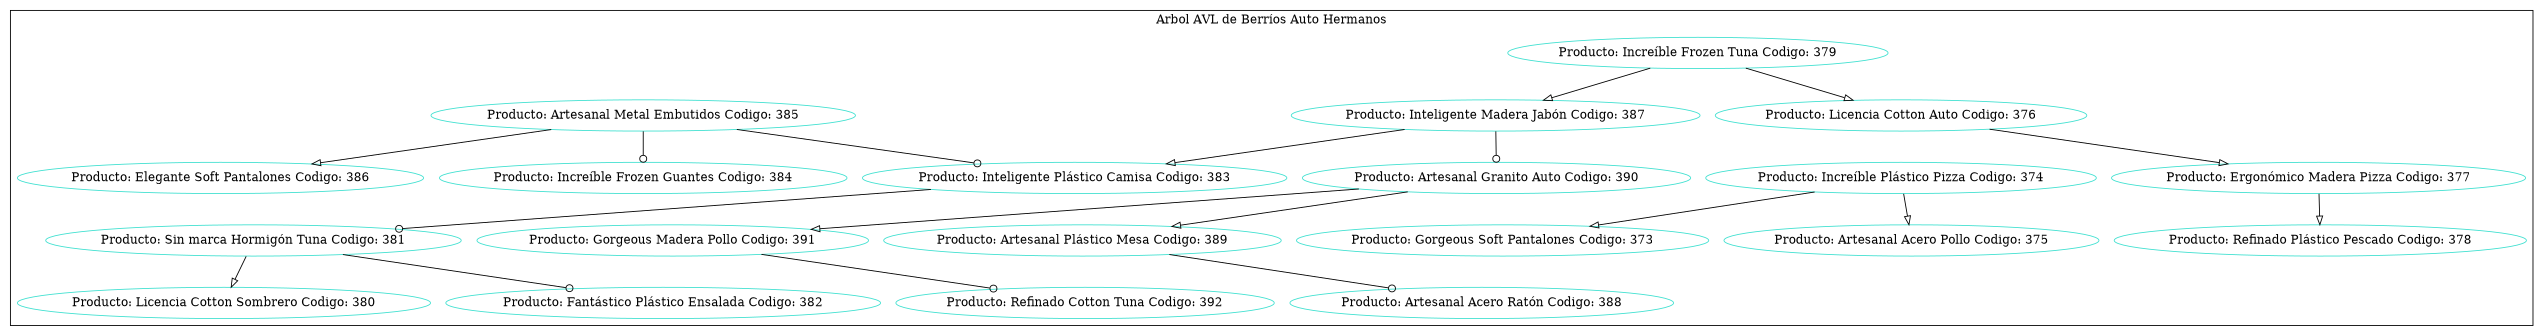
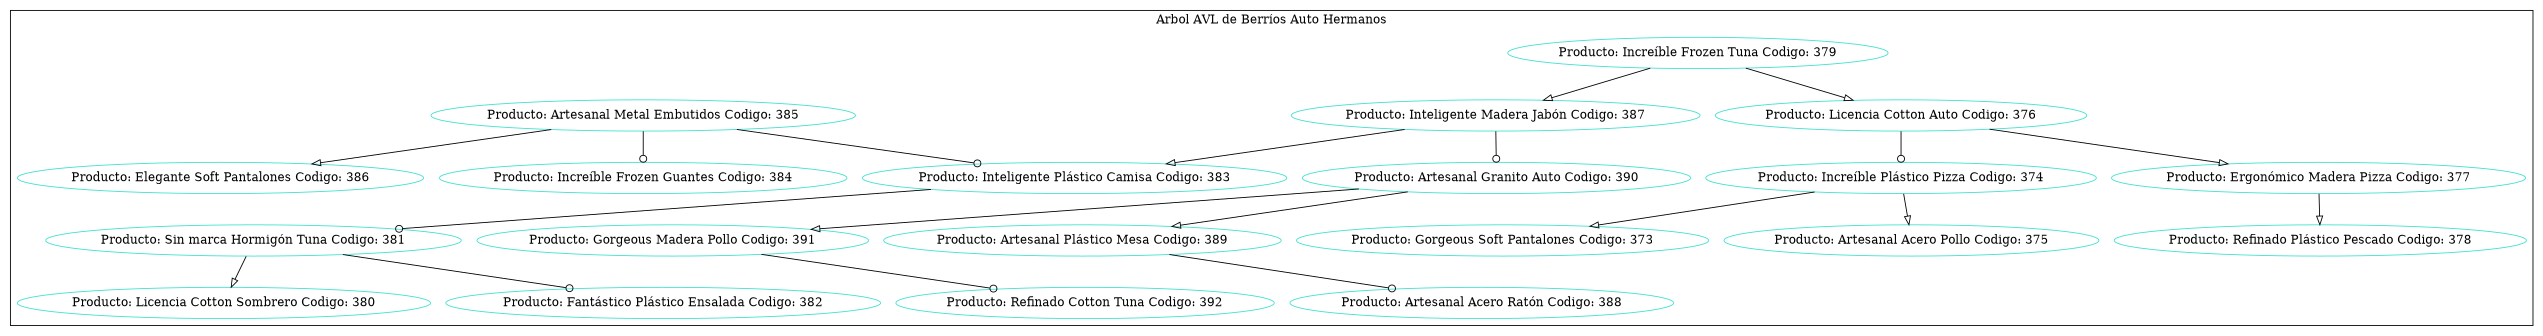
edge "Producto: Licencia Cotton Auto Codigo: 376" -> "Producto: Increíble Plástico Pizza Codigo: 374": added
